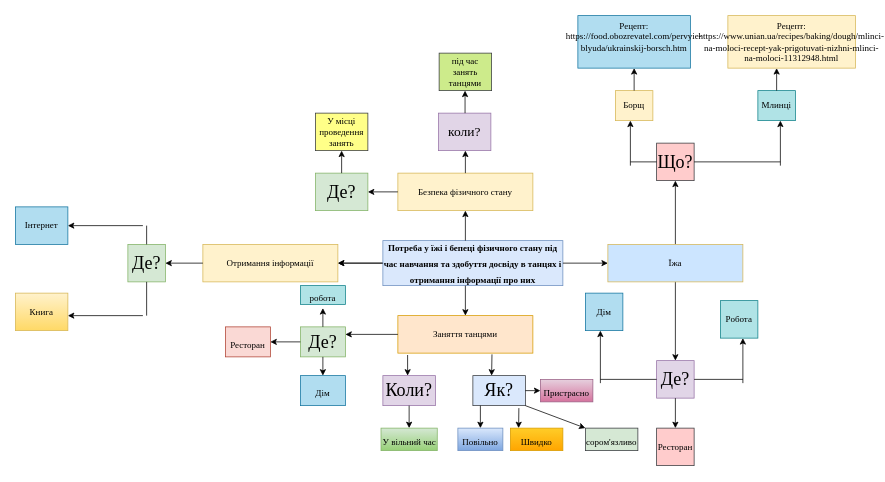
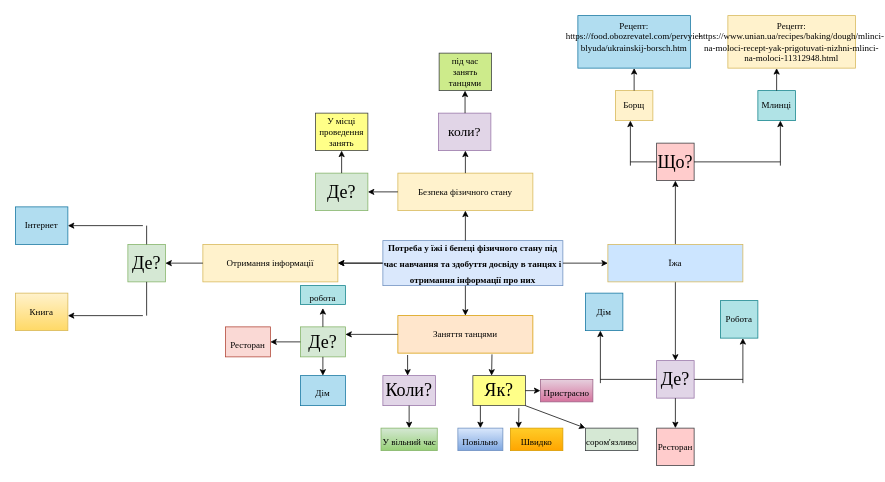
node "Як?": fillcolor #dae8fc -> #ffff88
